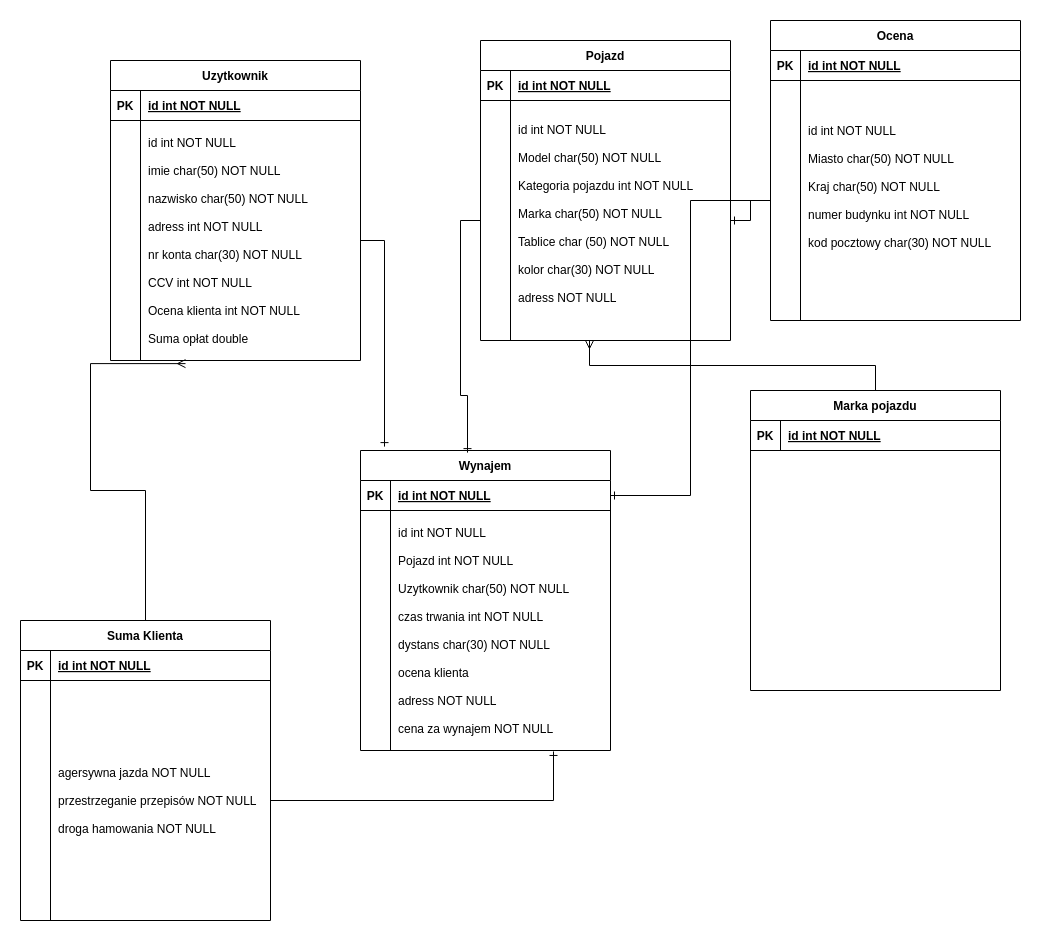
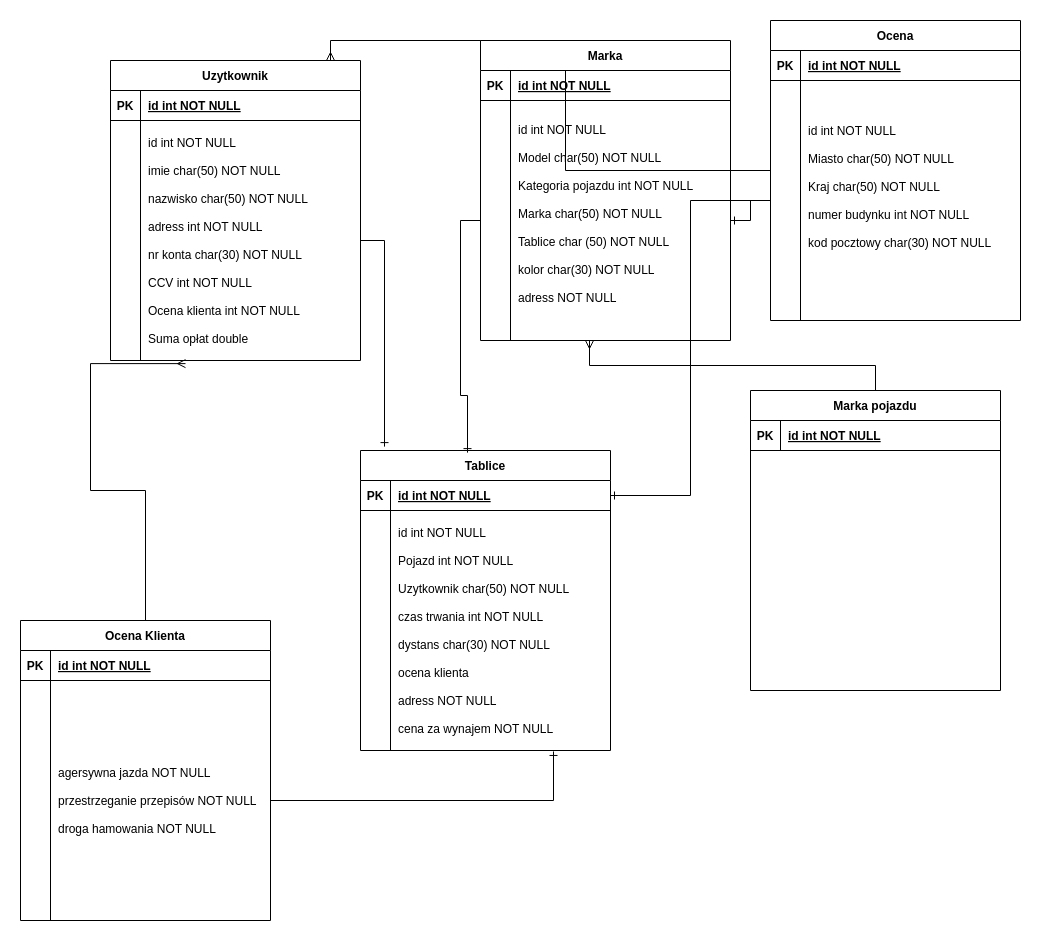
node "Pojazd": label "Pojazd" -> "Marka"
edge "Ocena" -> "Uzytkownik": added
node "Wynajem": label "Wynajem" -> "Tablice"
node "Suma Klienta": label "Suma Klienta" -> "Ocena Klienta"
